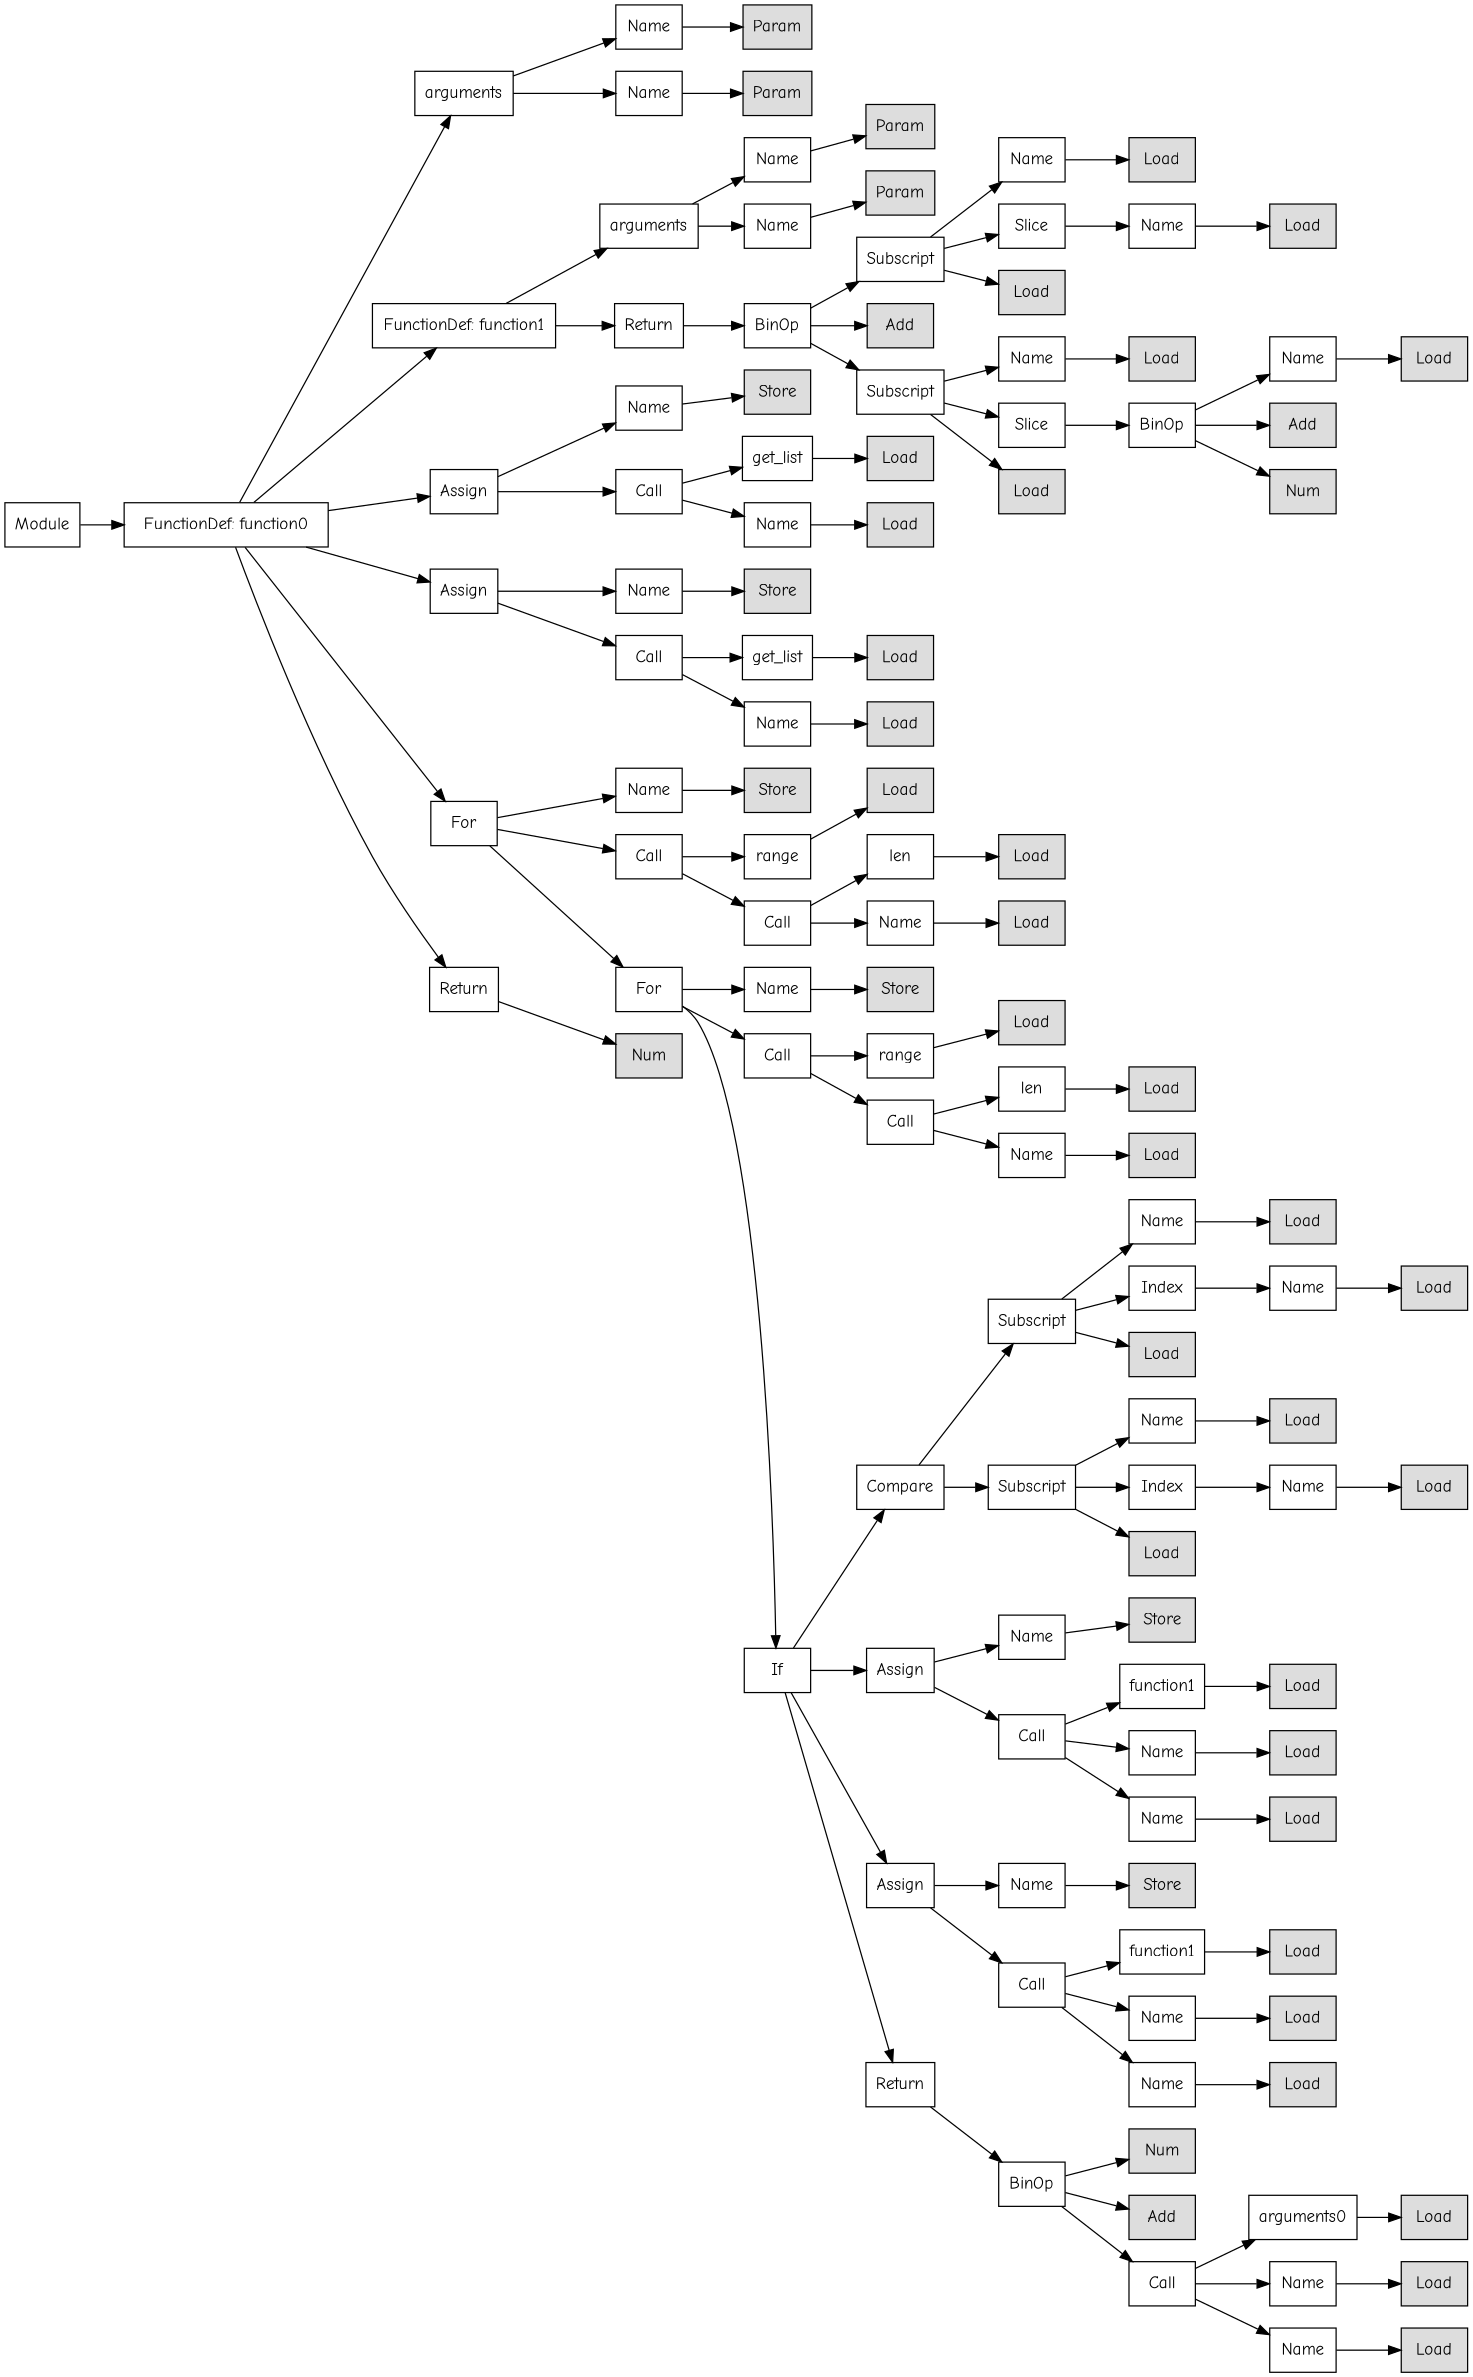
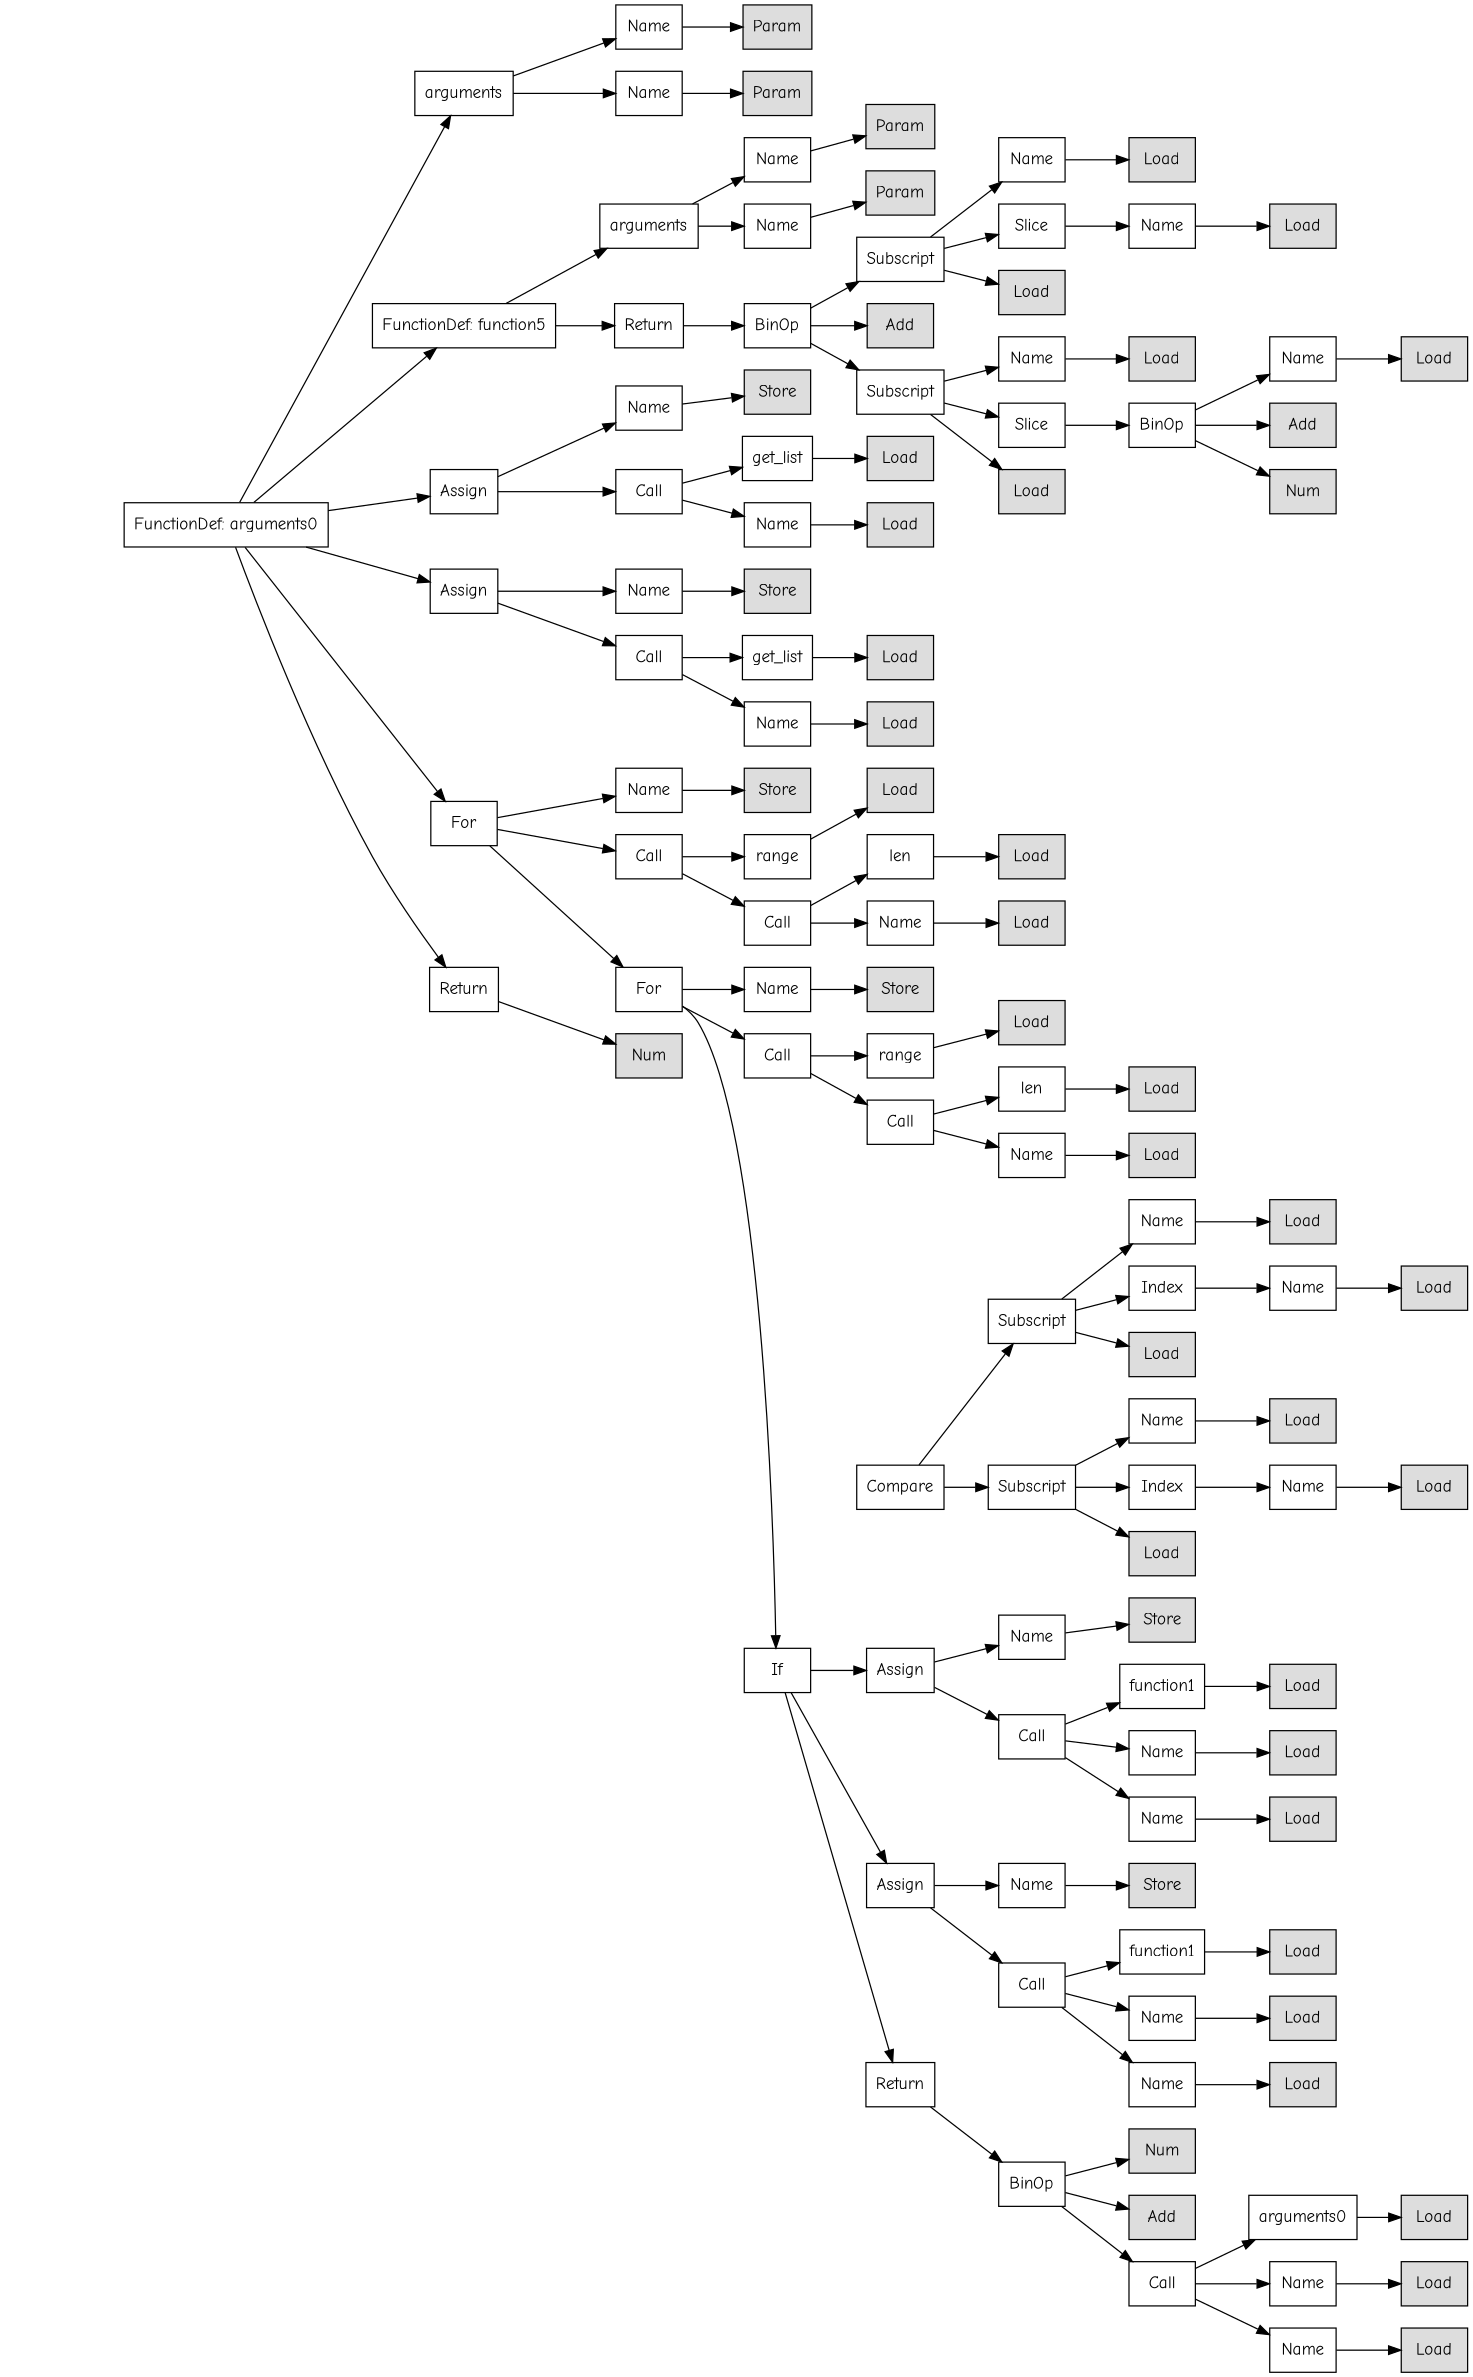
node "FunctionDef: function1": label "FunctionDef: function1" -> "FunctionDef: function5"
node "Module": removed
node "FunctionDef: function0": label "FunctionDef: function0" -> "FunctionDef: arguments0"
edge "If" -> "Compare": removed
